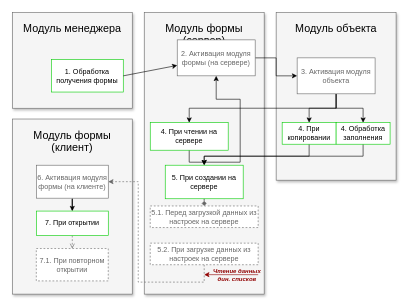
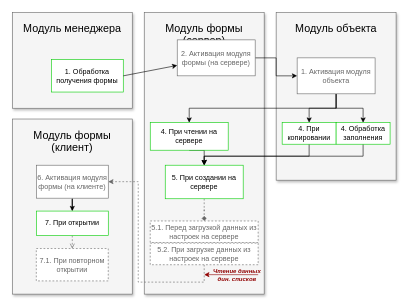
node "3. Активация модуля объекта": label "3. Активация модуля объекта" -> "1. Активация модуля объекта"
edge "4. При чтении на сервере" -> "2. Активация модуля формы (на сервере)": now "4. При чтении на сервере" -> "5. При создании на сервере"
node "5.1. Перед загрузкой данных из настроек на сервере": moved (204, 217) -> (204, 232)
